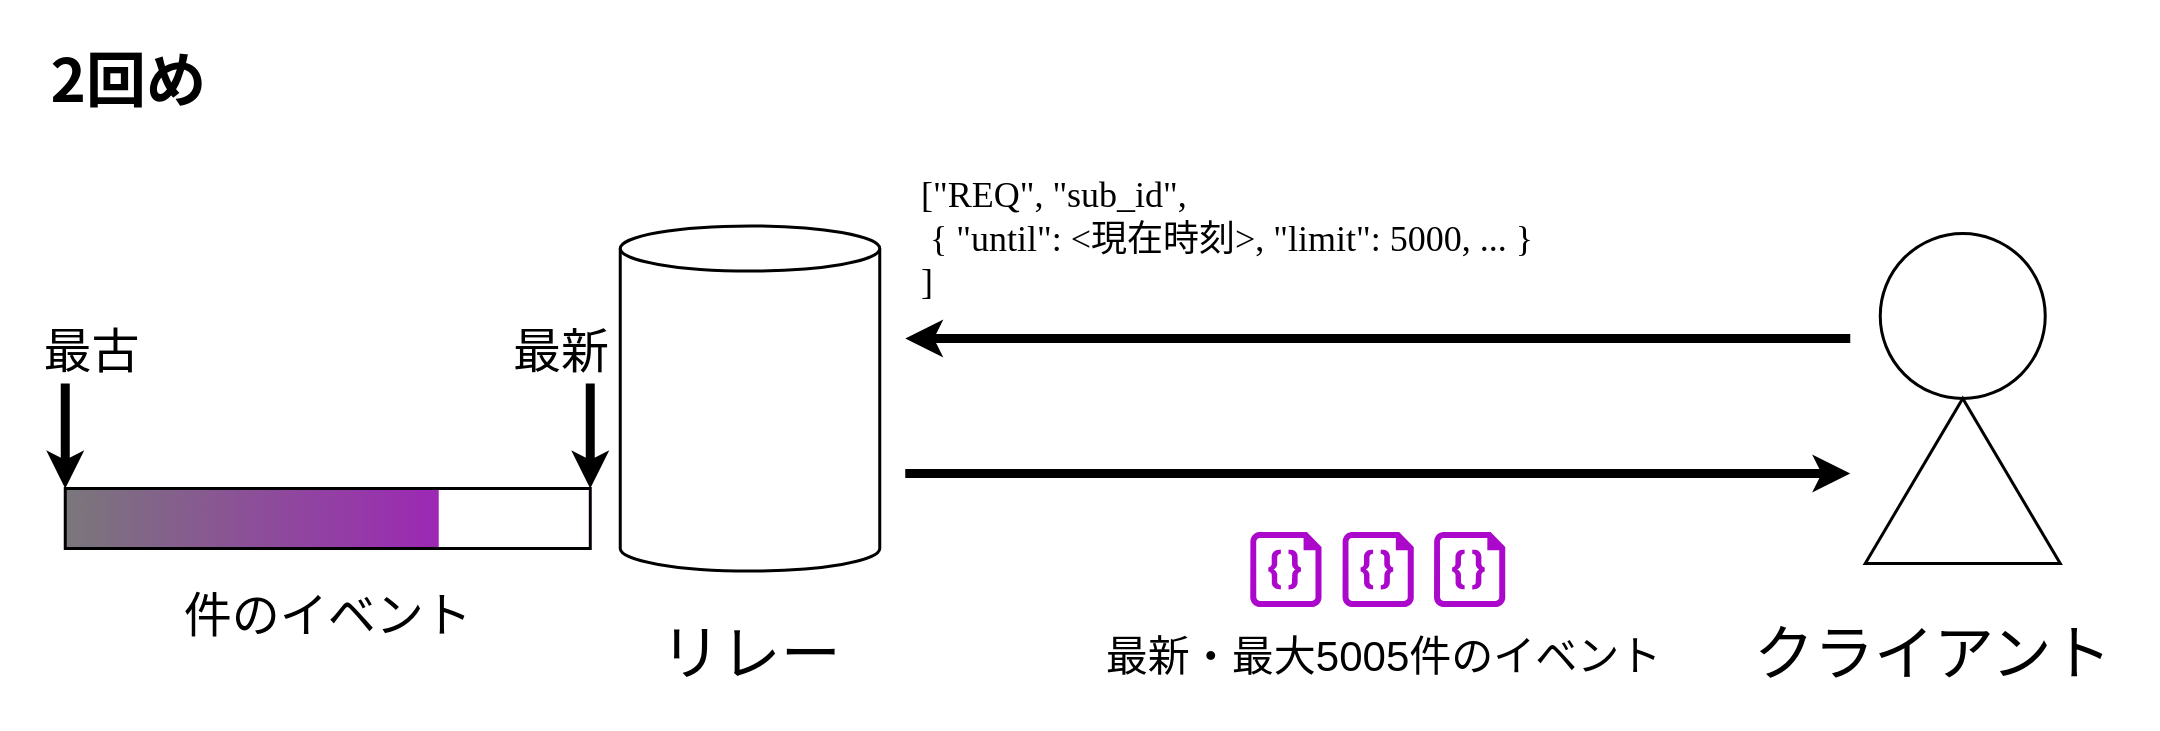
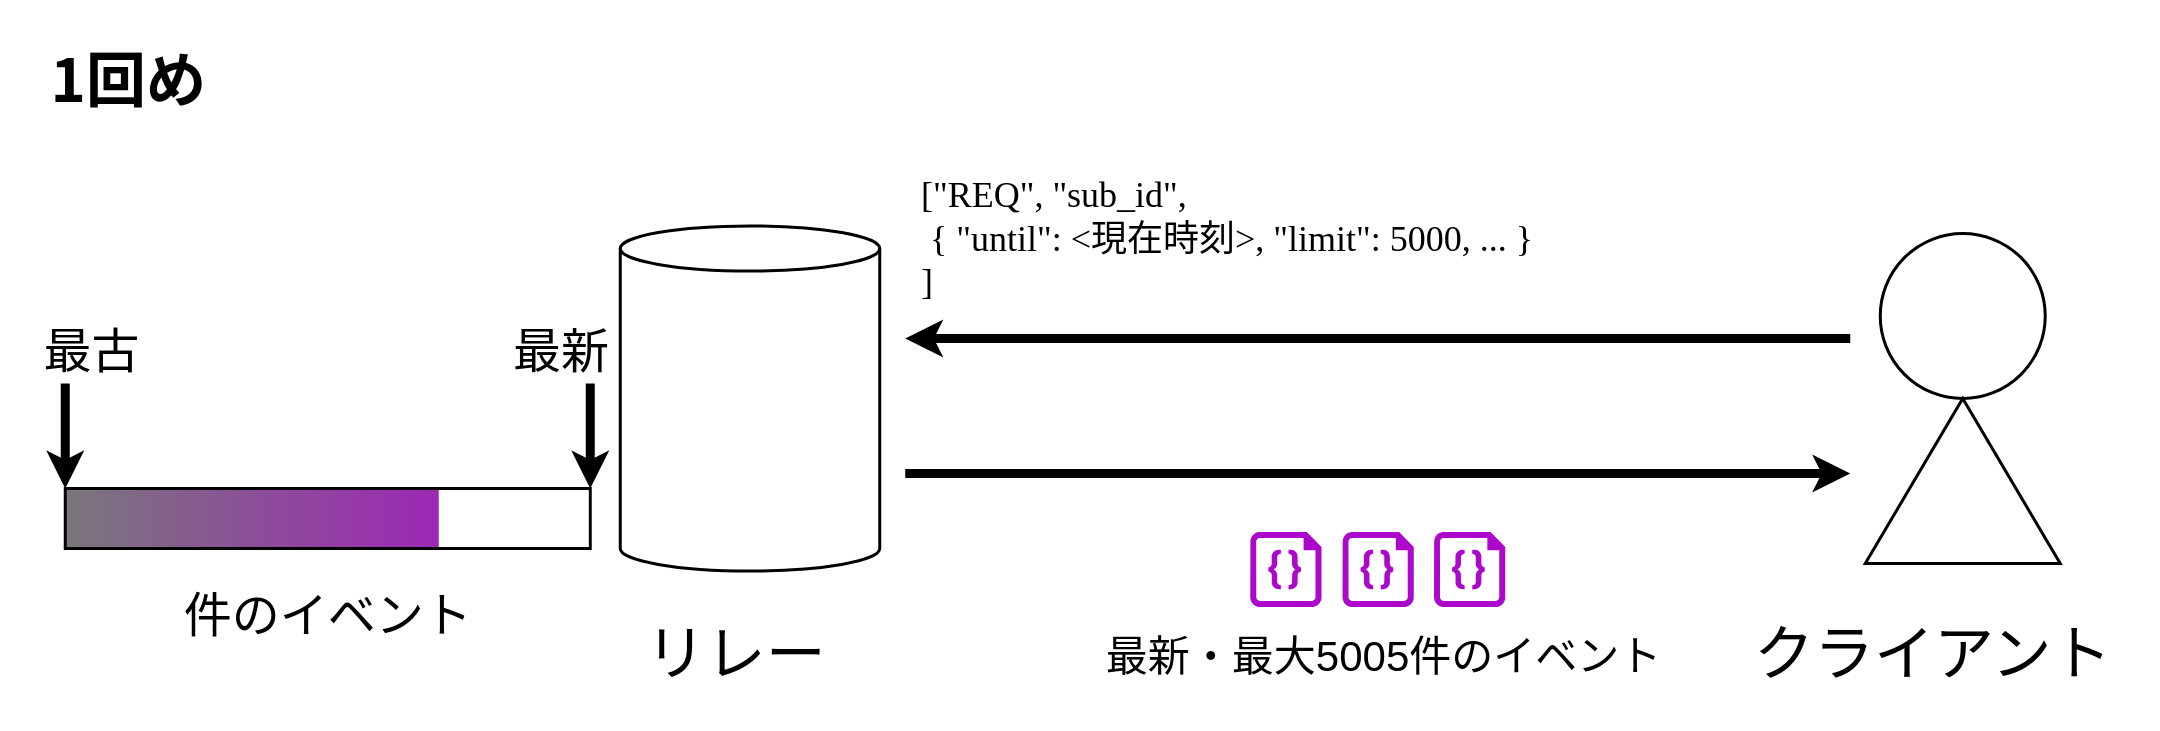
node "2回め": label "2回め" -> "1回め"
node "リレー": moved (750, 653) -> (735, 653)
